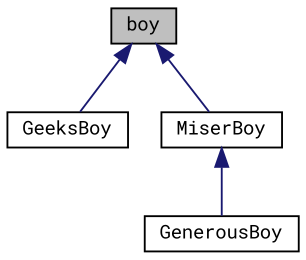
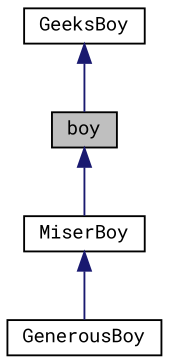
edge "GeeksBoy" -> "boy": reversed
